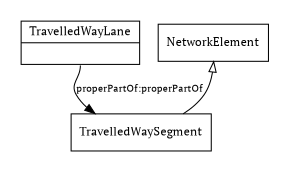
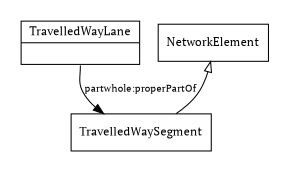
edge "TravelledWayLane" -> "TravelledWaySegment": label "properPartOf:properPartOf" -> "partwhole:properPartOf"
